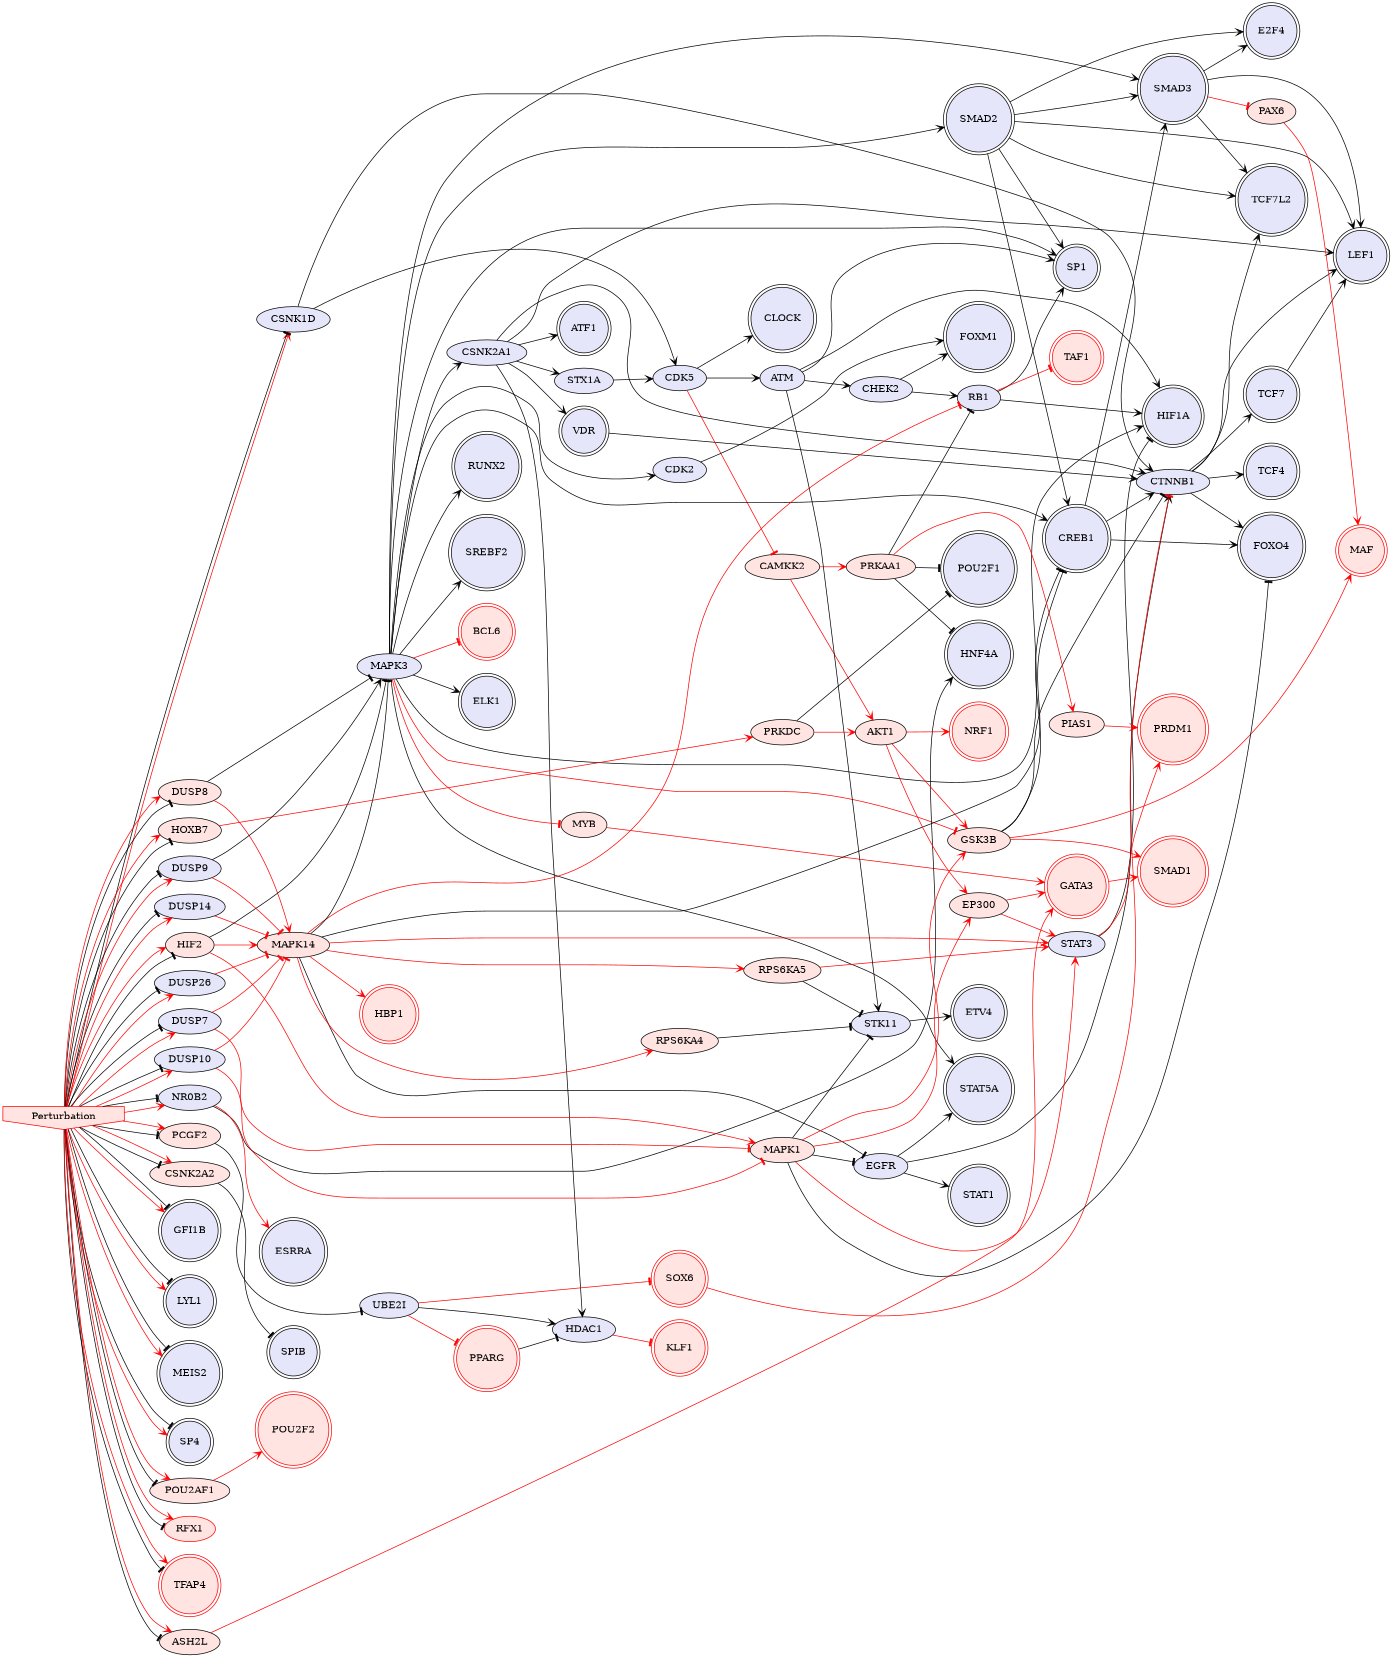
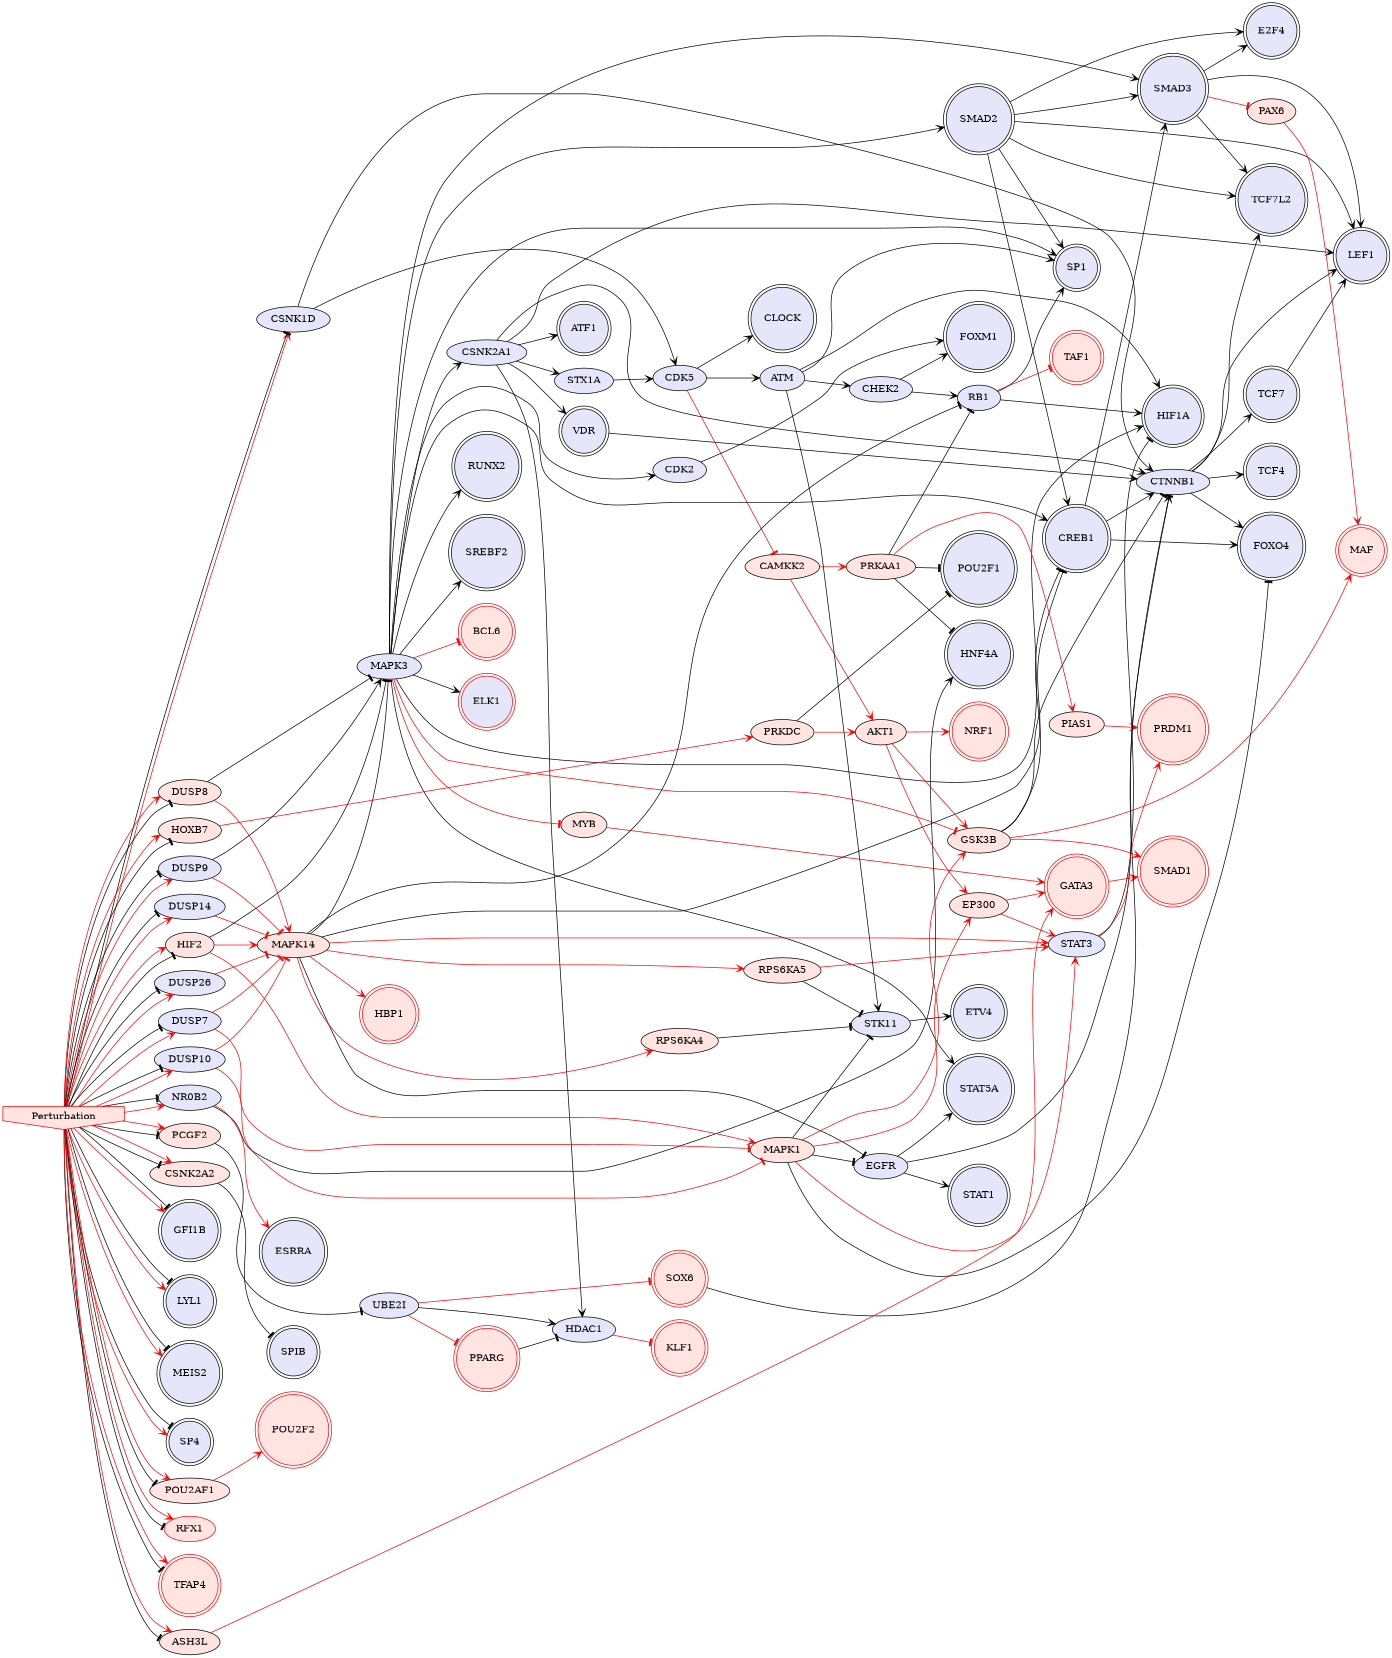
node "ELK1": color black -> red
edge "MAPK14" -> "RB1": color red -> black
edge "SOX6" -> "CTNNB1": color red -> black
node "ASH2L": label "ASH2L" -> "ASH3L"
